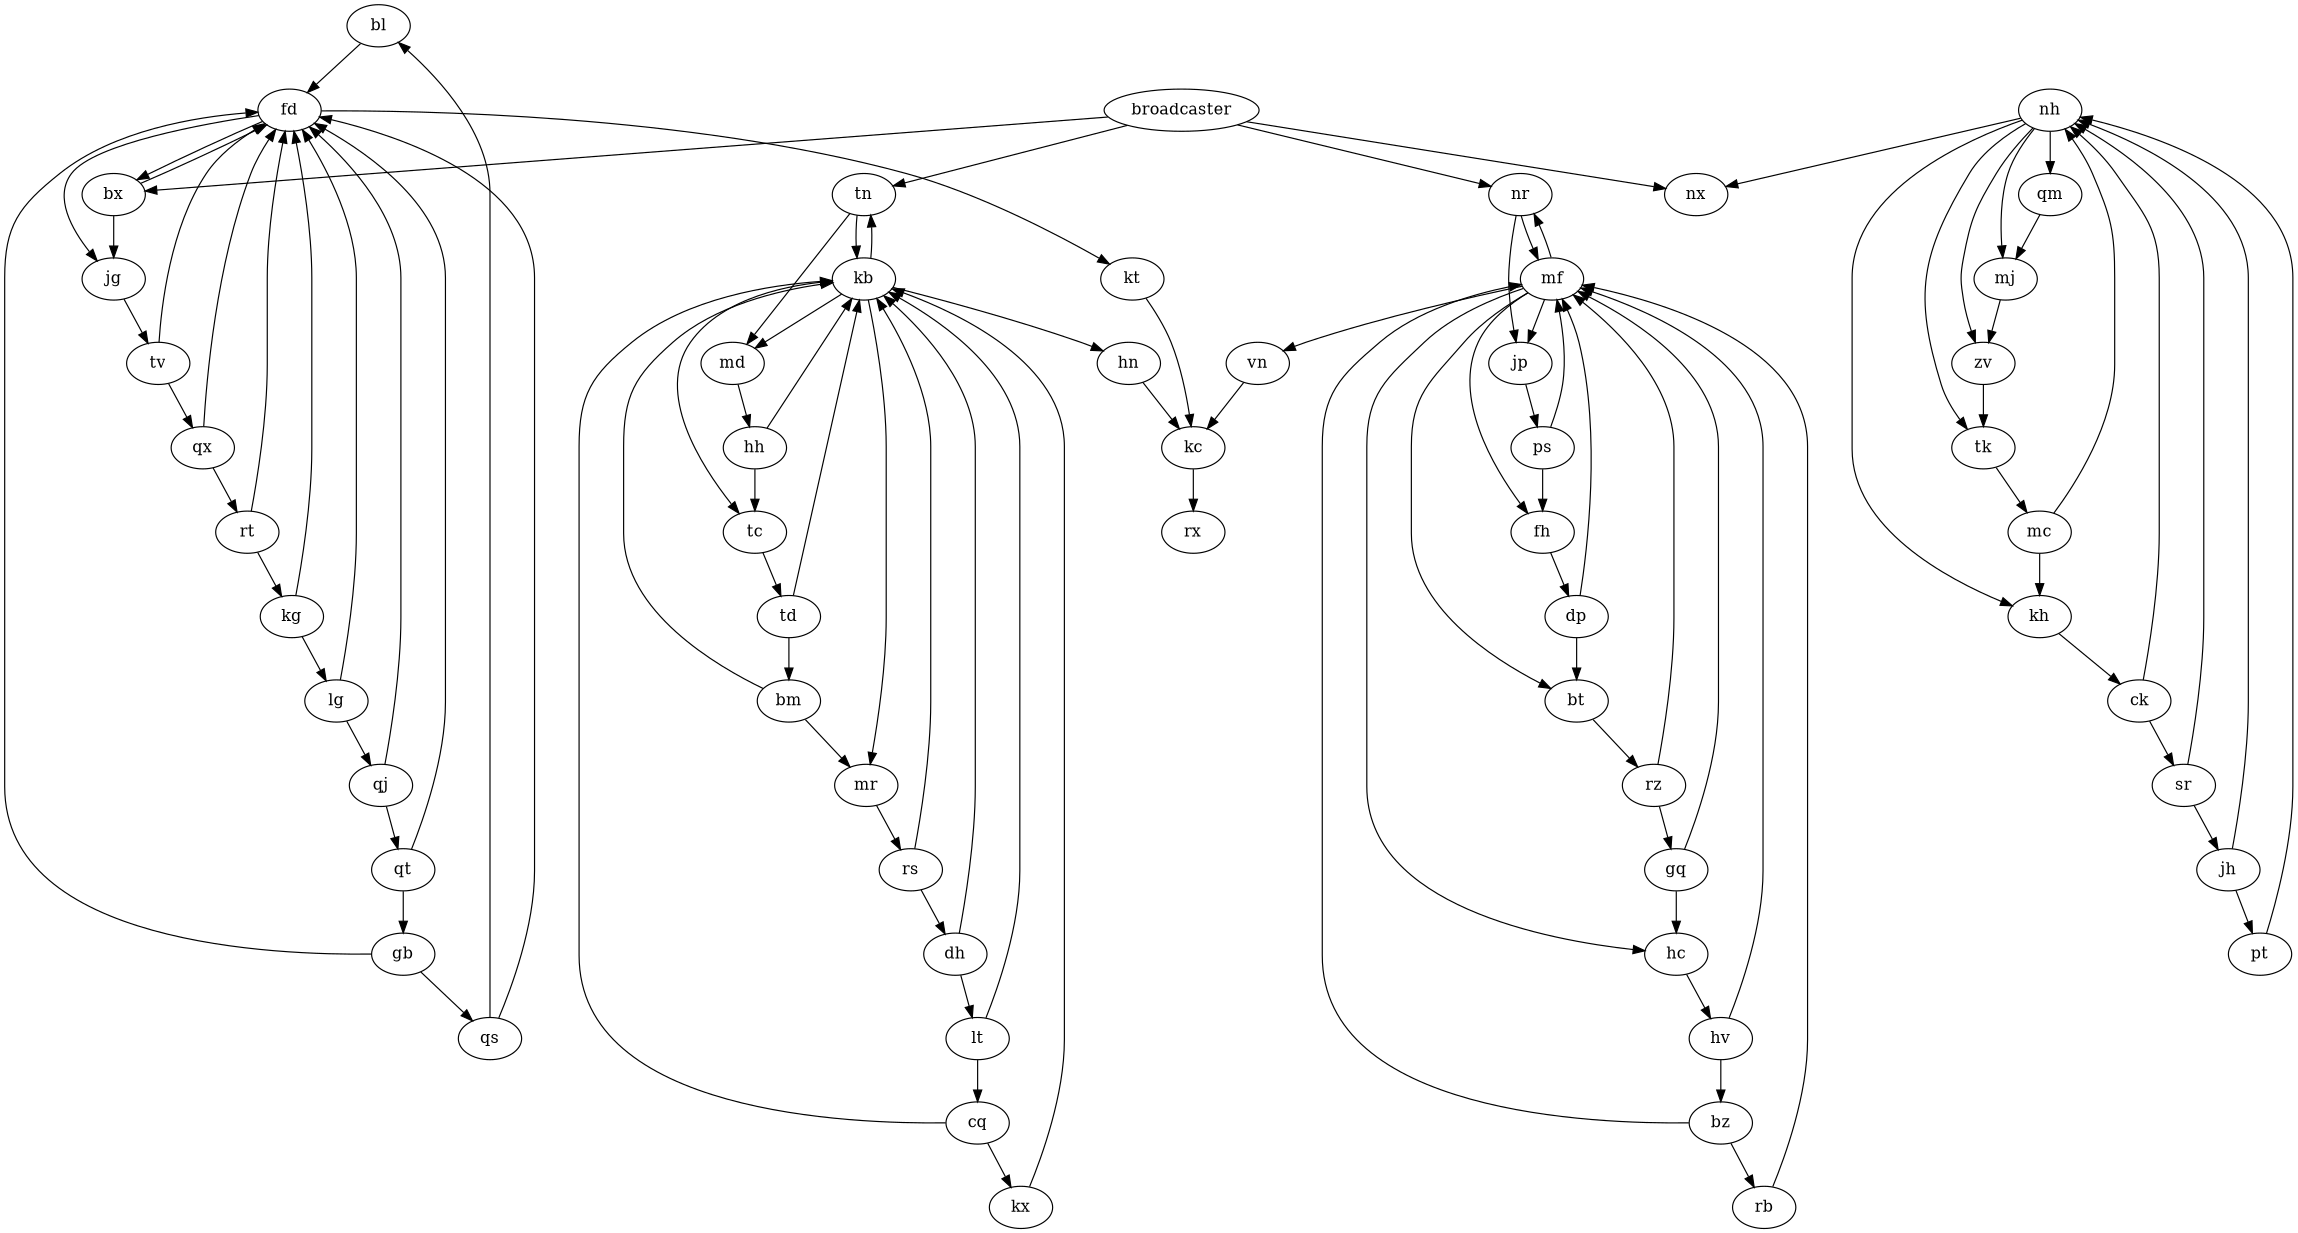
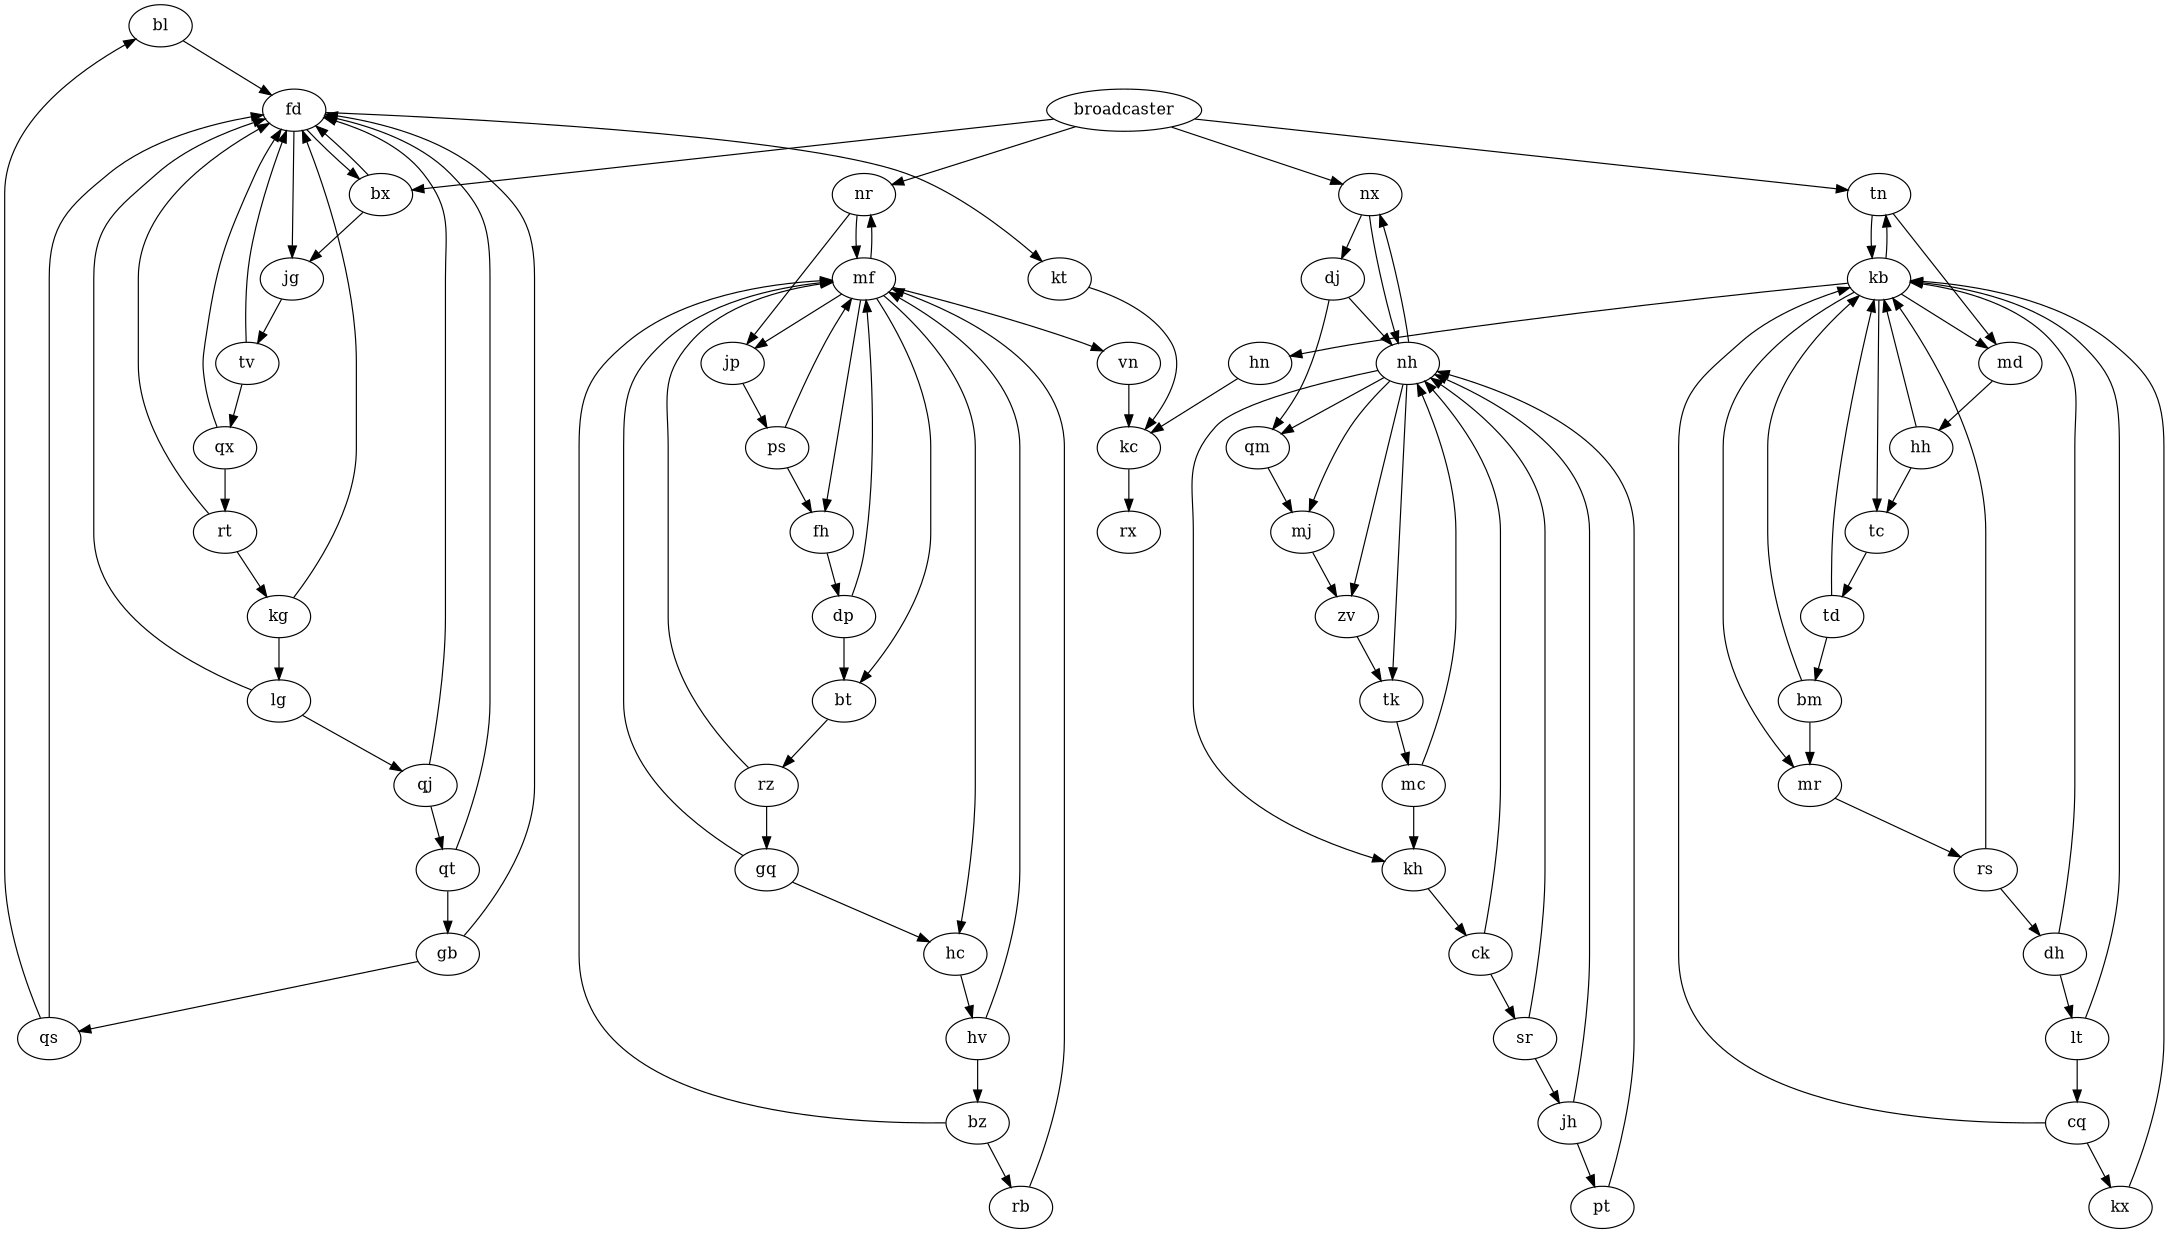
edge "nx" -> "nh": added
node "dj": added
